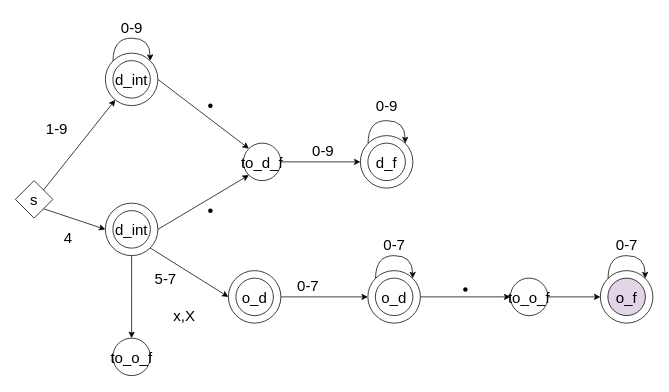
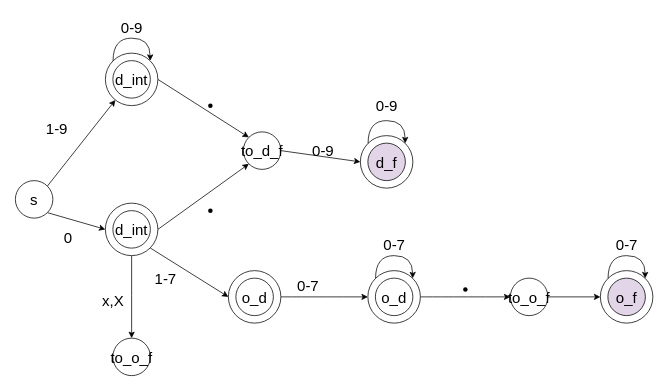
node "to_d_f": moved (262, 162) -> (262, 150)
node "d_f": fillcolor #ffffff -> #e1d5e7
node "s": shape diamond -> ellipse
node "4": label "4" -> "0"
node "5-7": label "5-7" -> "1-7"
node "x,X": moved (184, 315) -> (113, 300)
